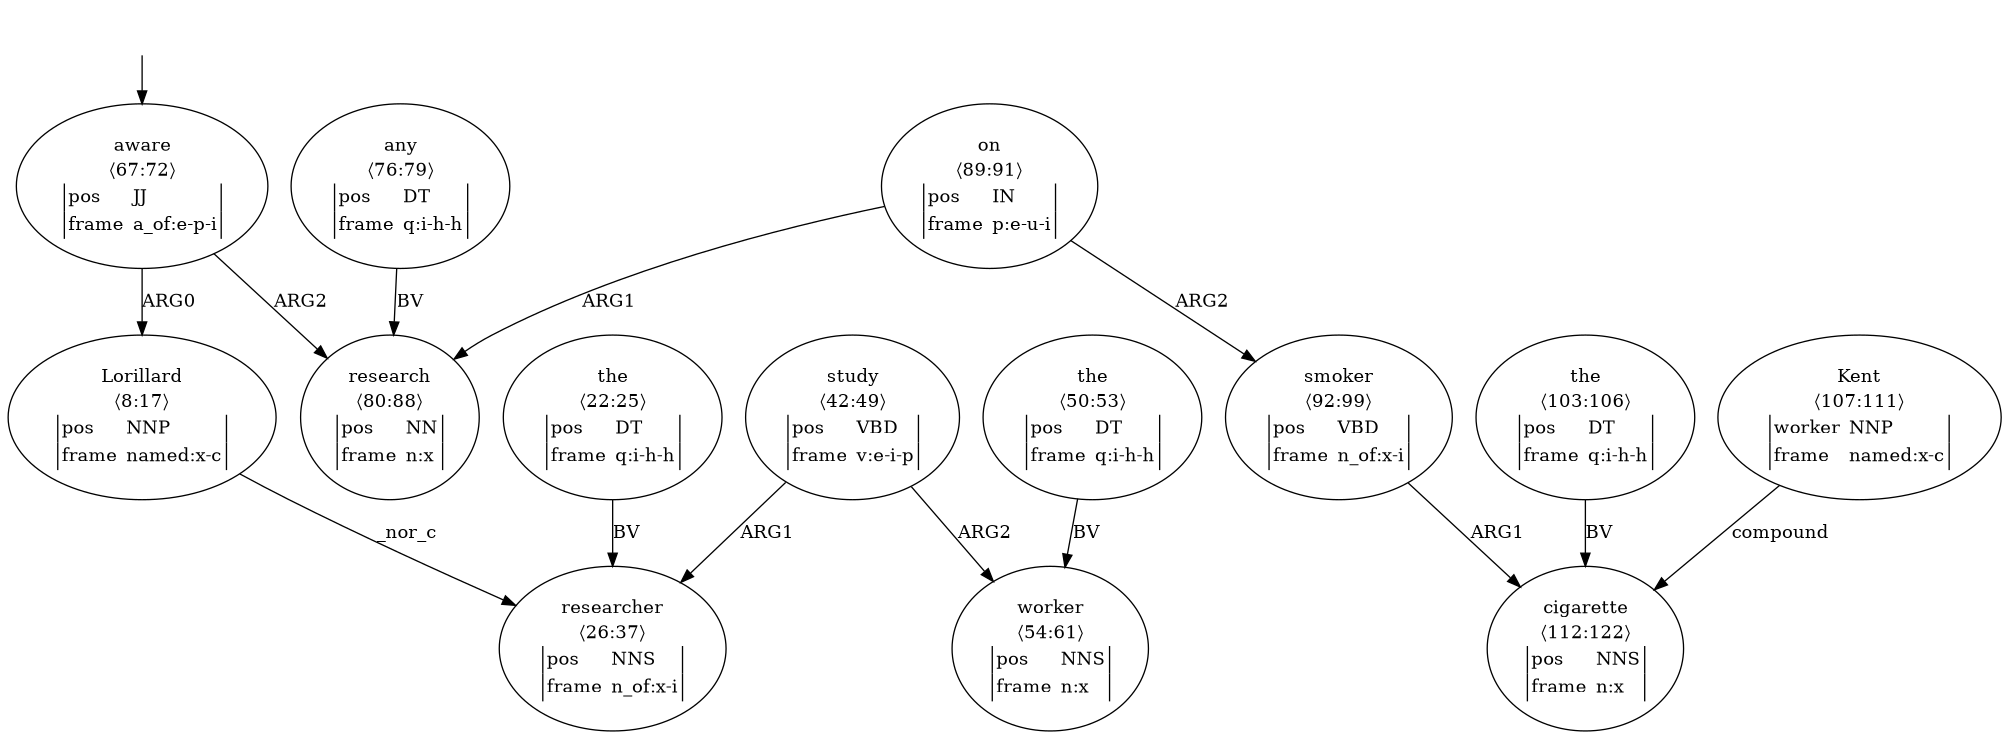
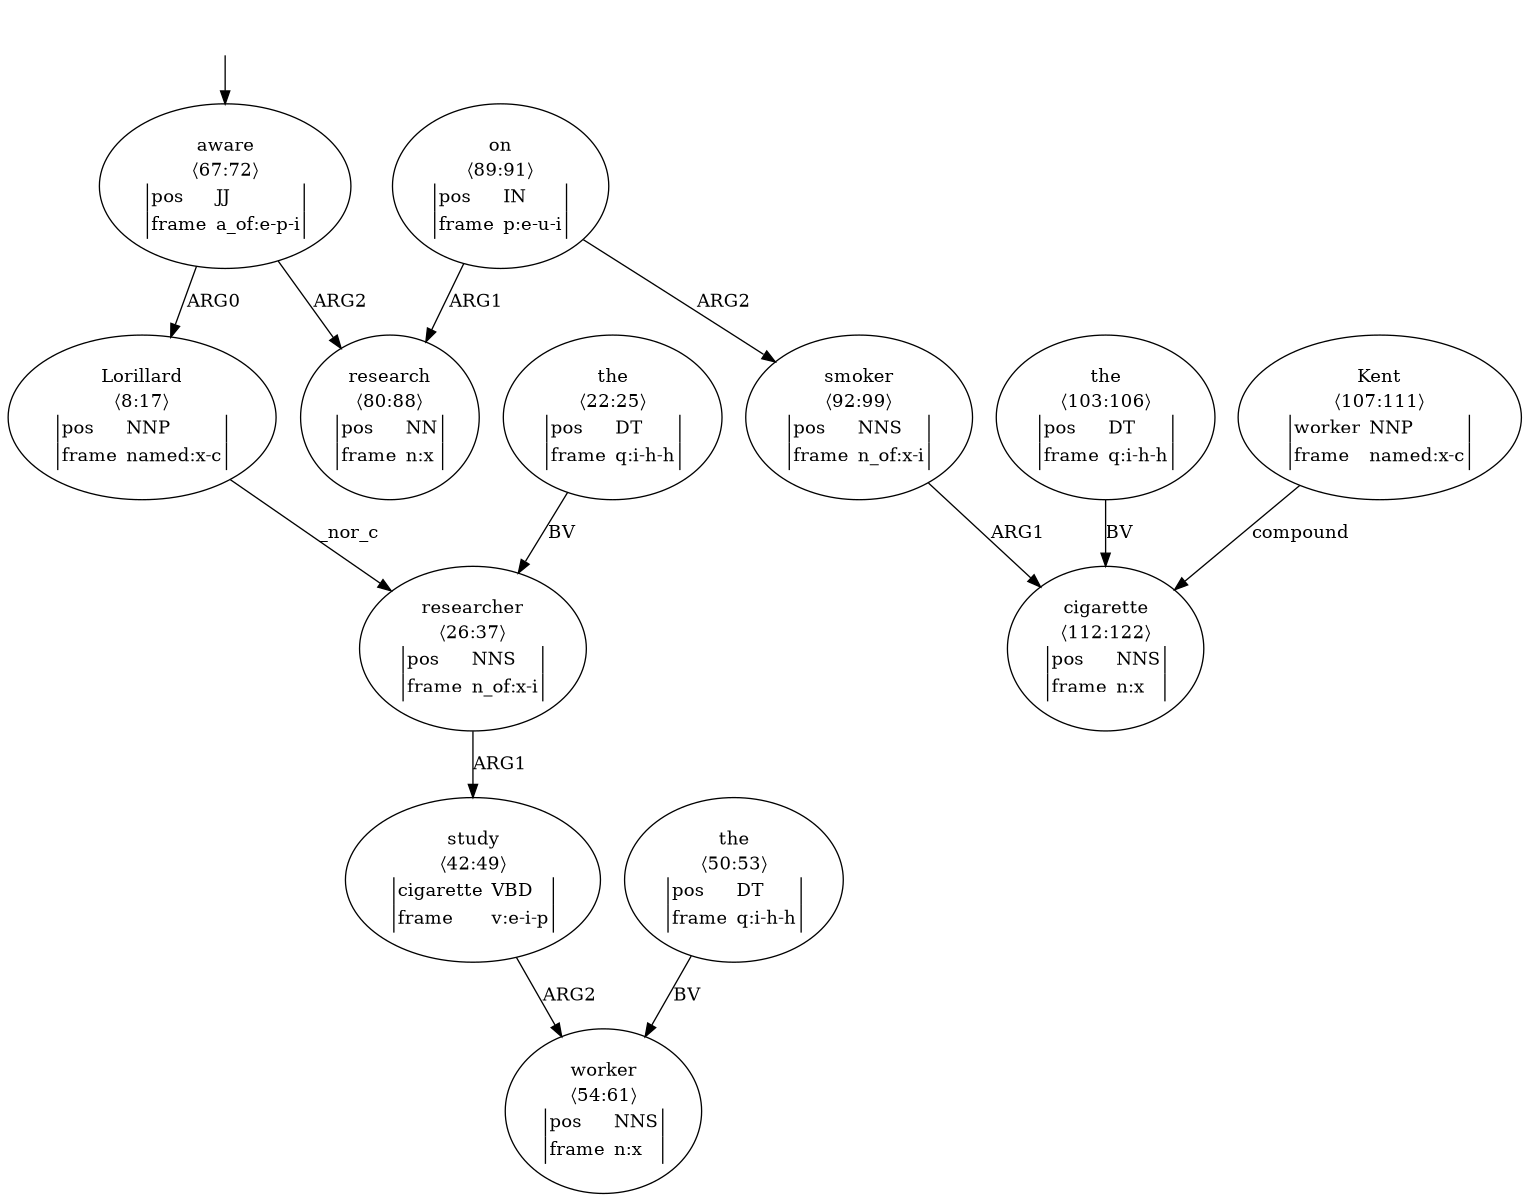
node "any": removed
node "study": text "pos" -> "cigarette"
node "smoker": text "VBD" -> "NNS"
edge "study" -> "researcher": reversed
